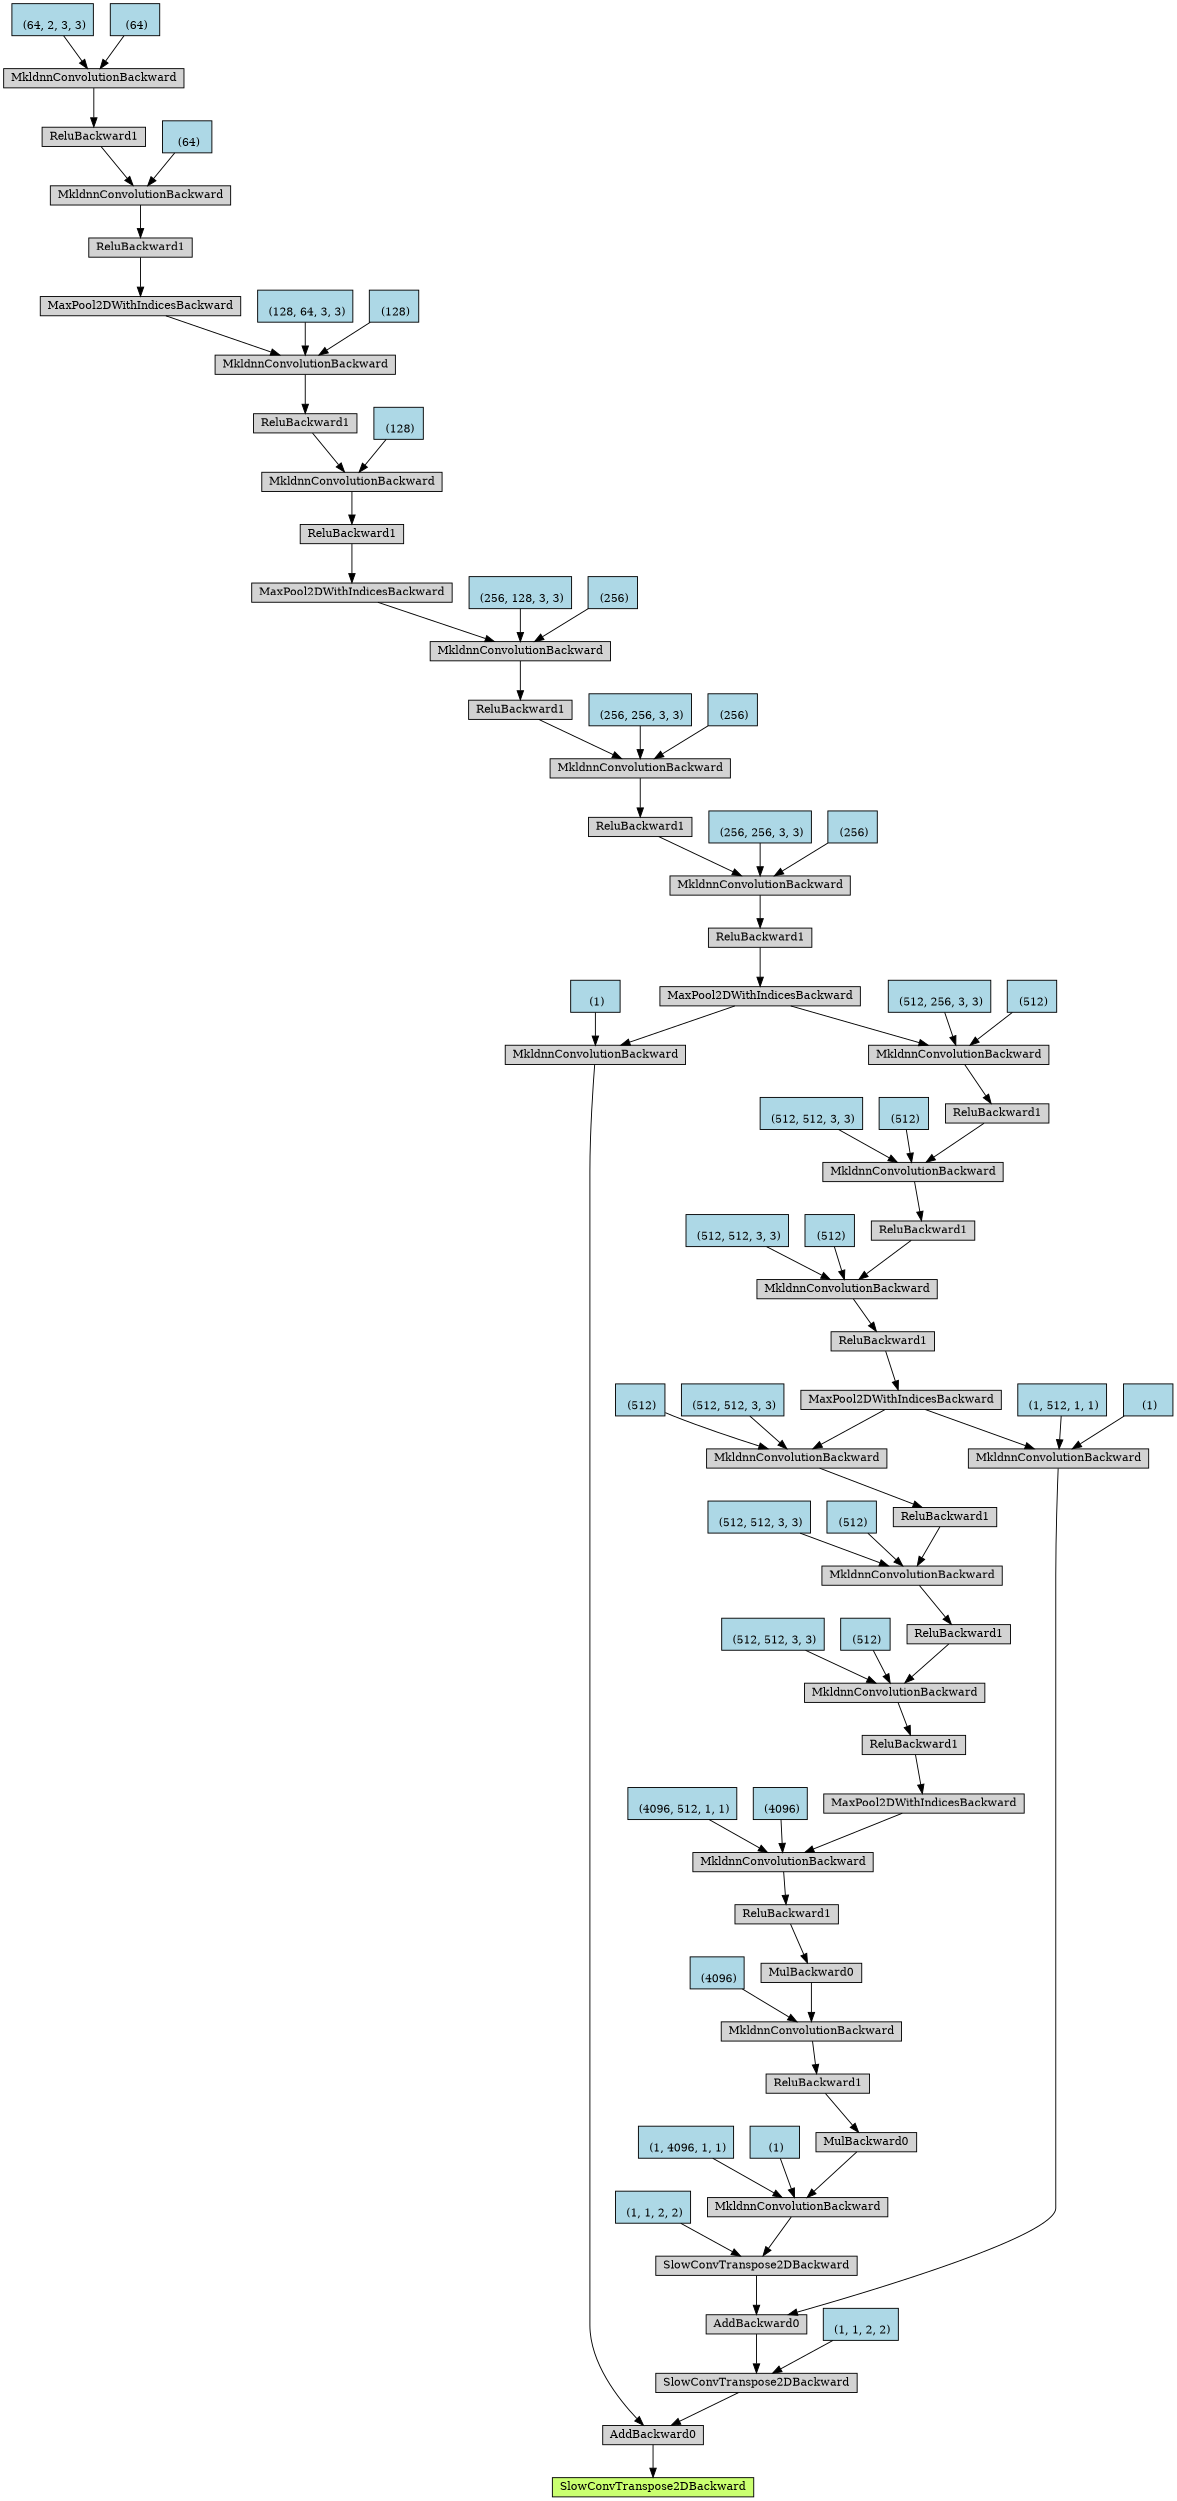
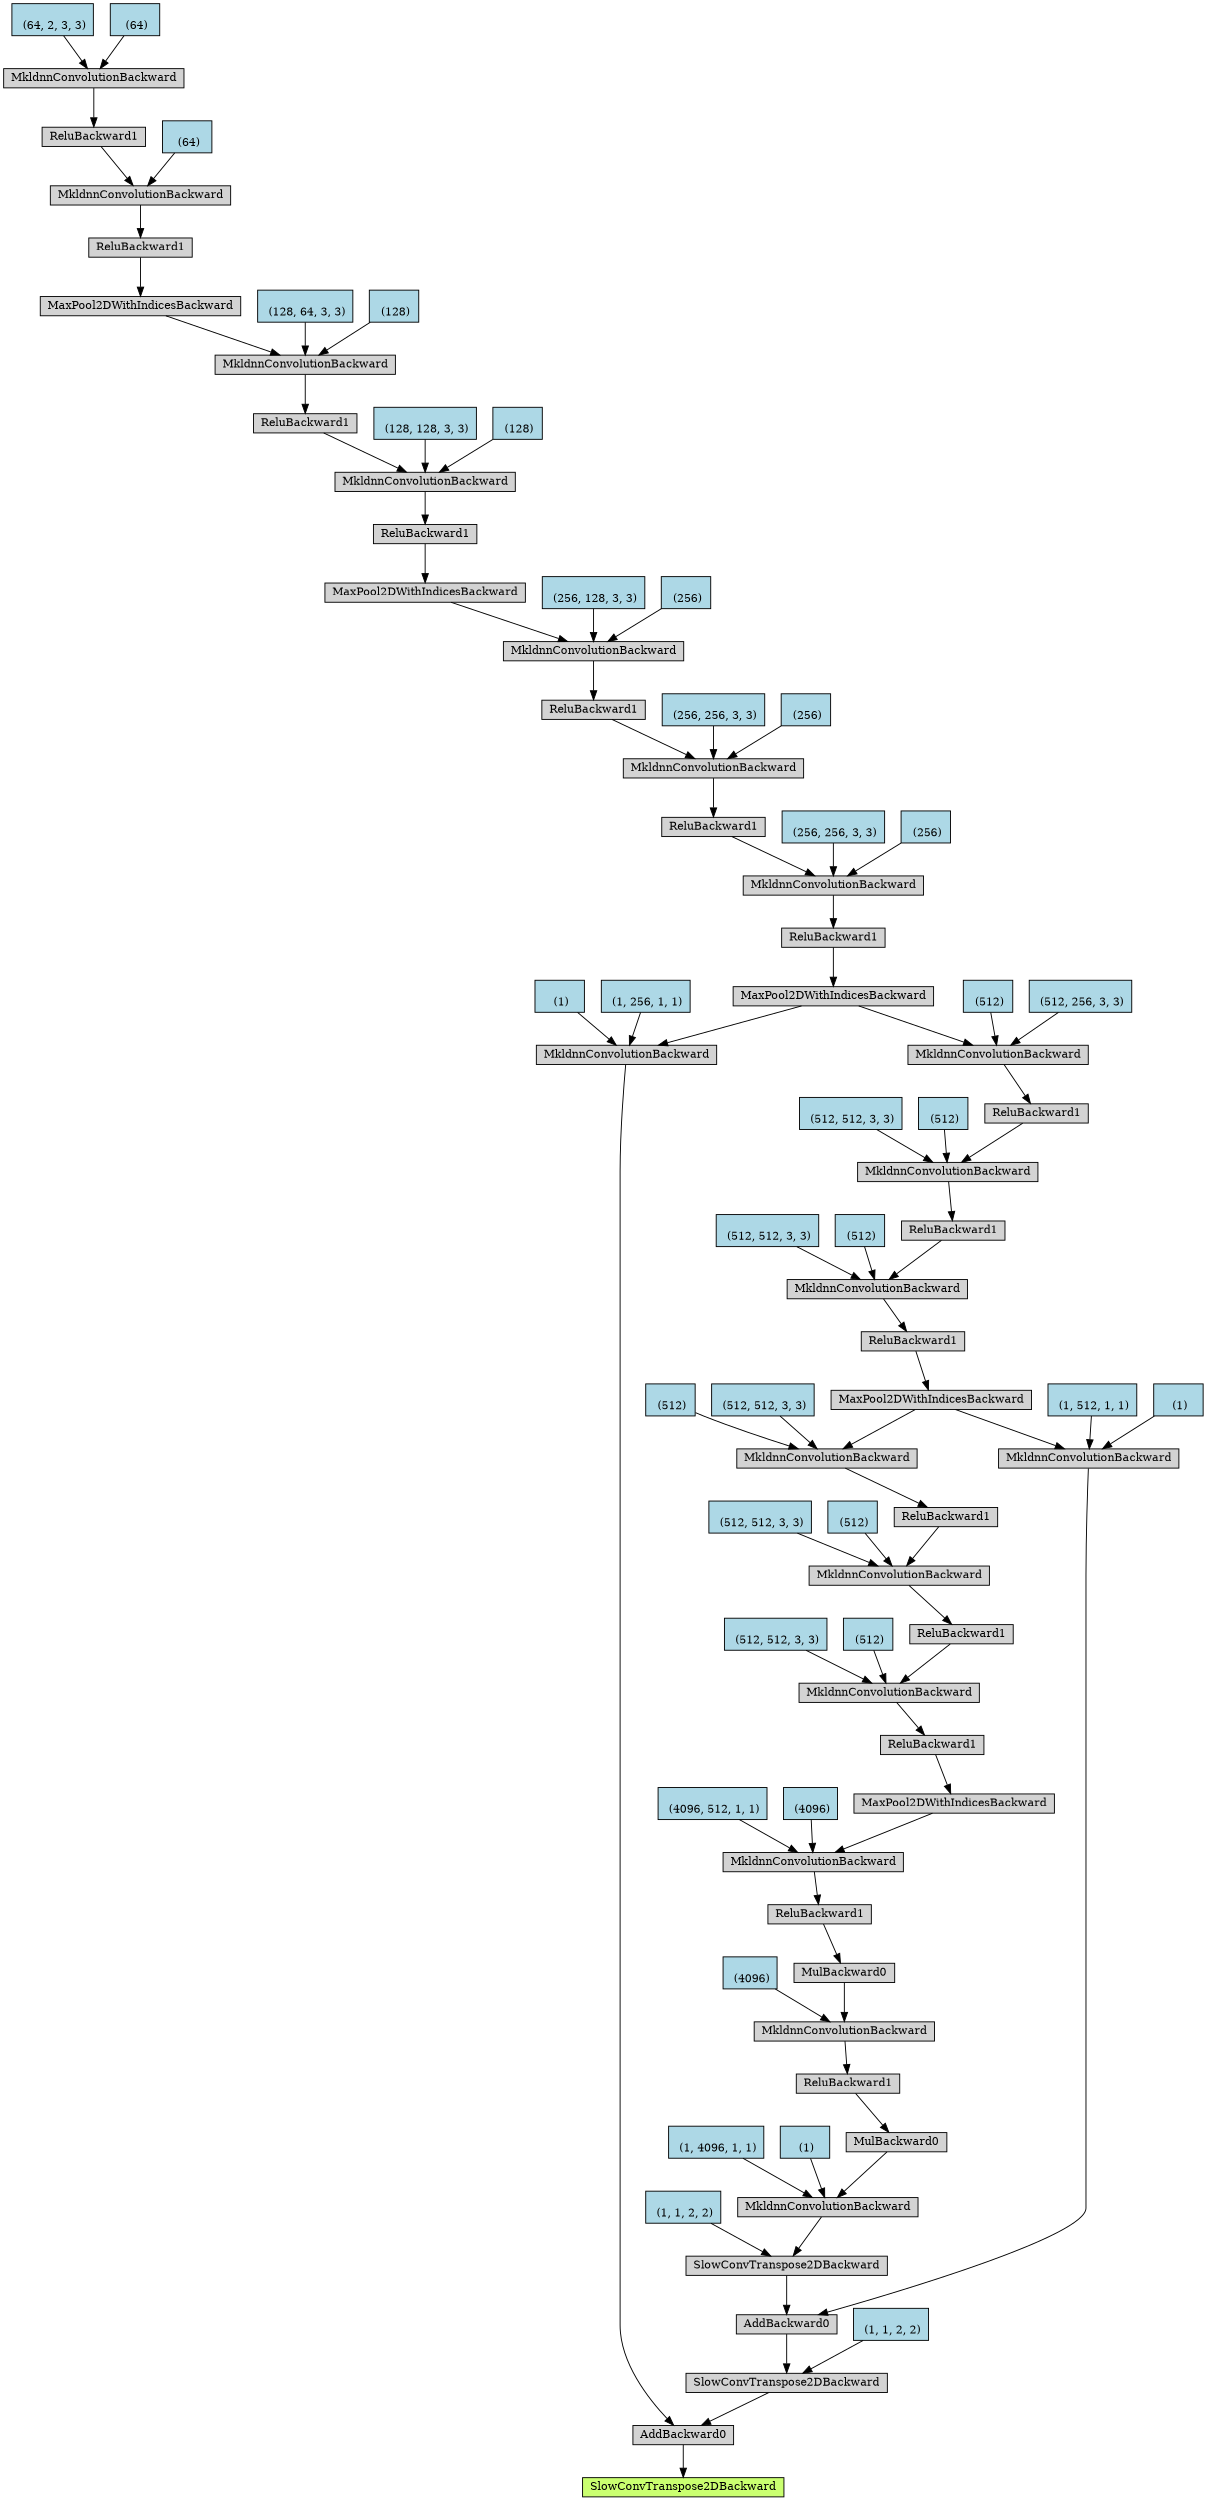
node "(128, 128, 3, 3)": added
node "(1, 256, 1, 1)": added
